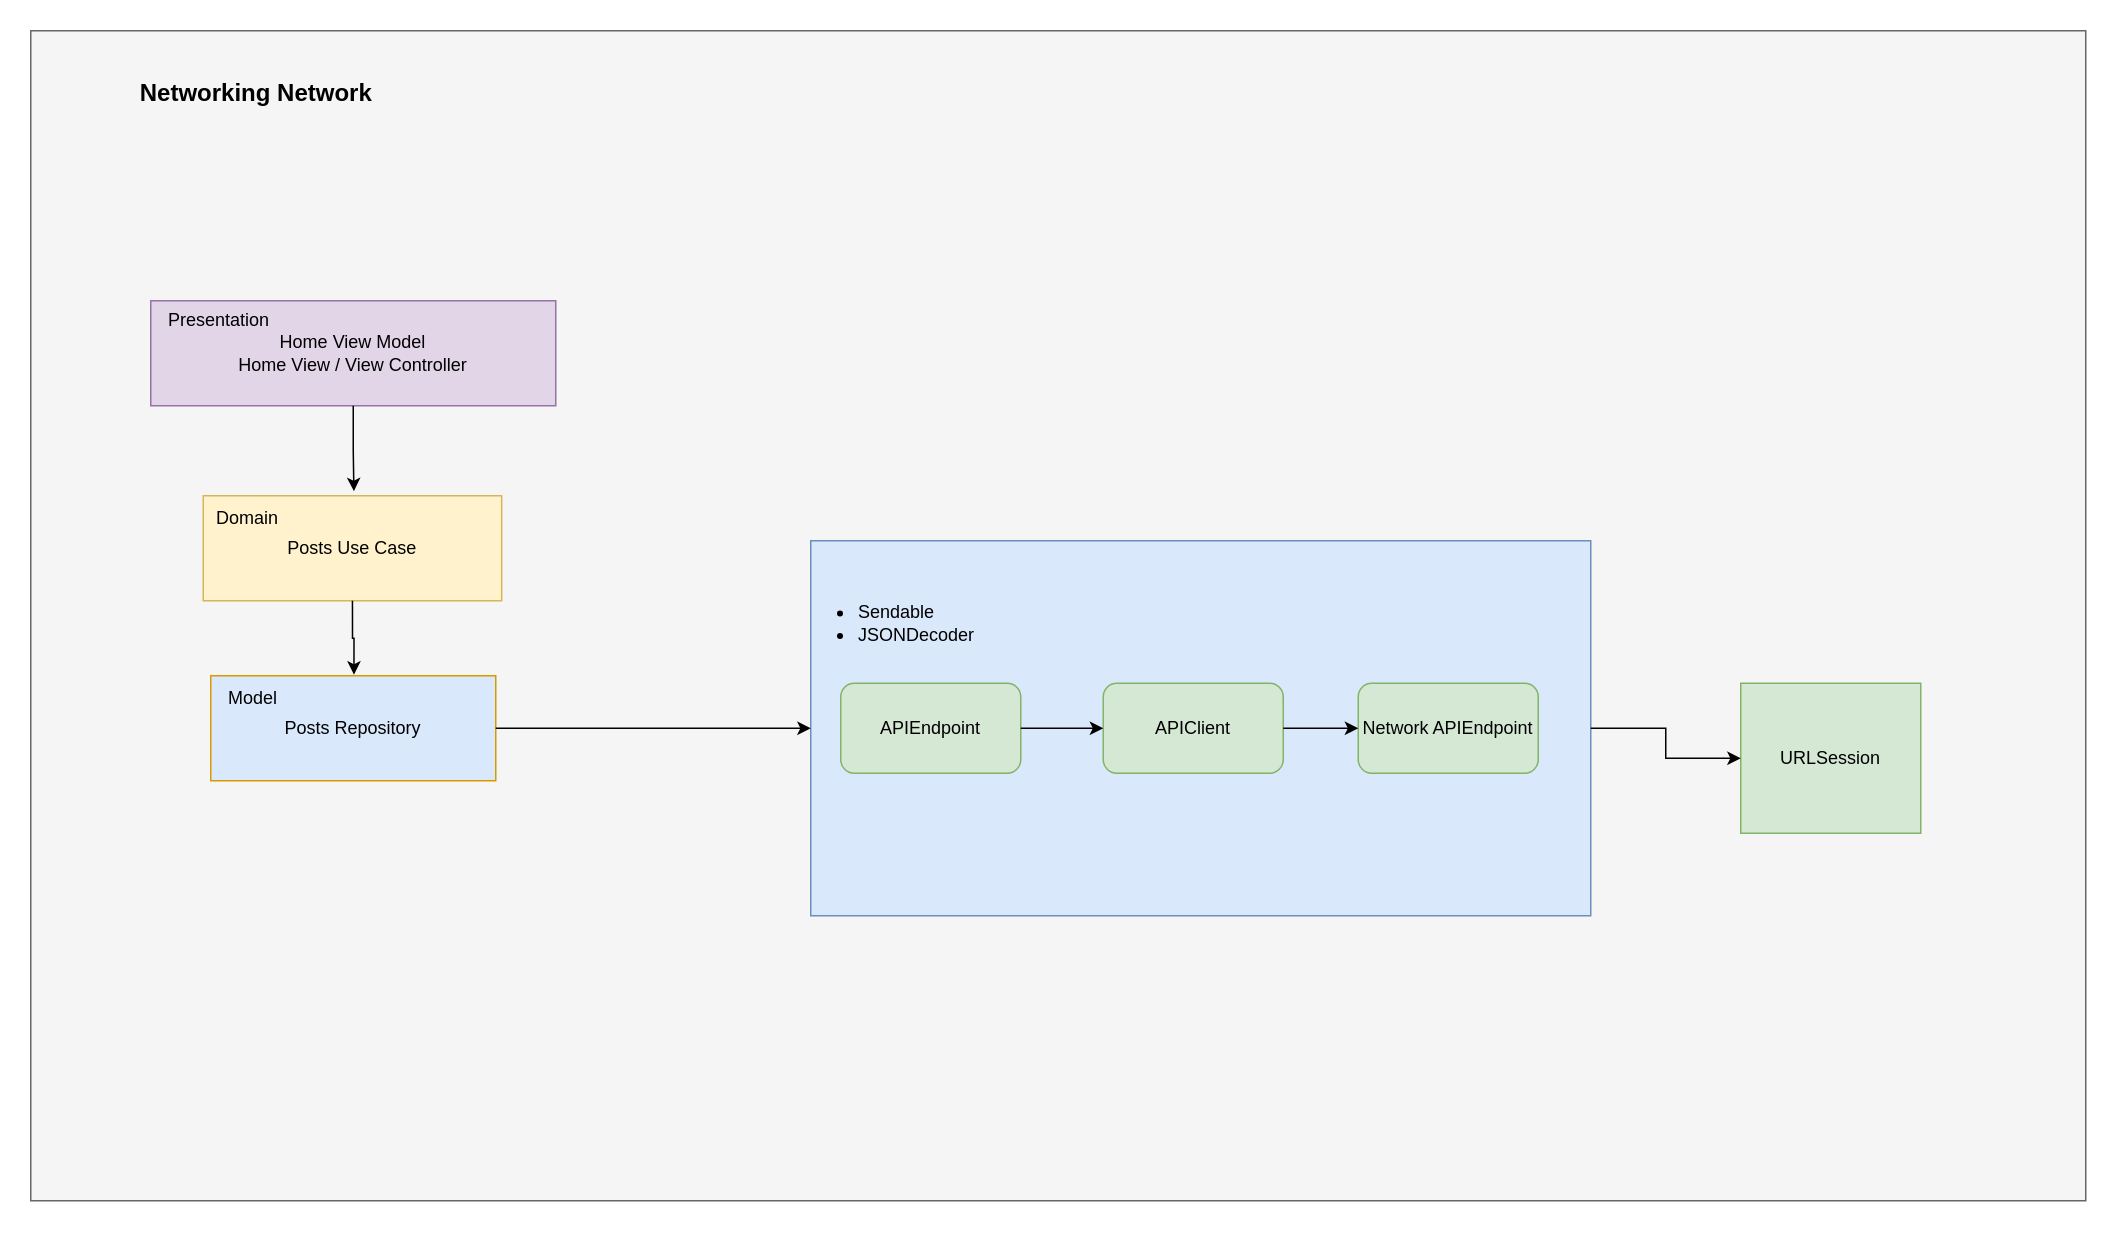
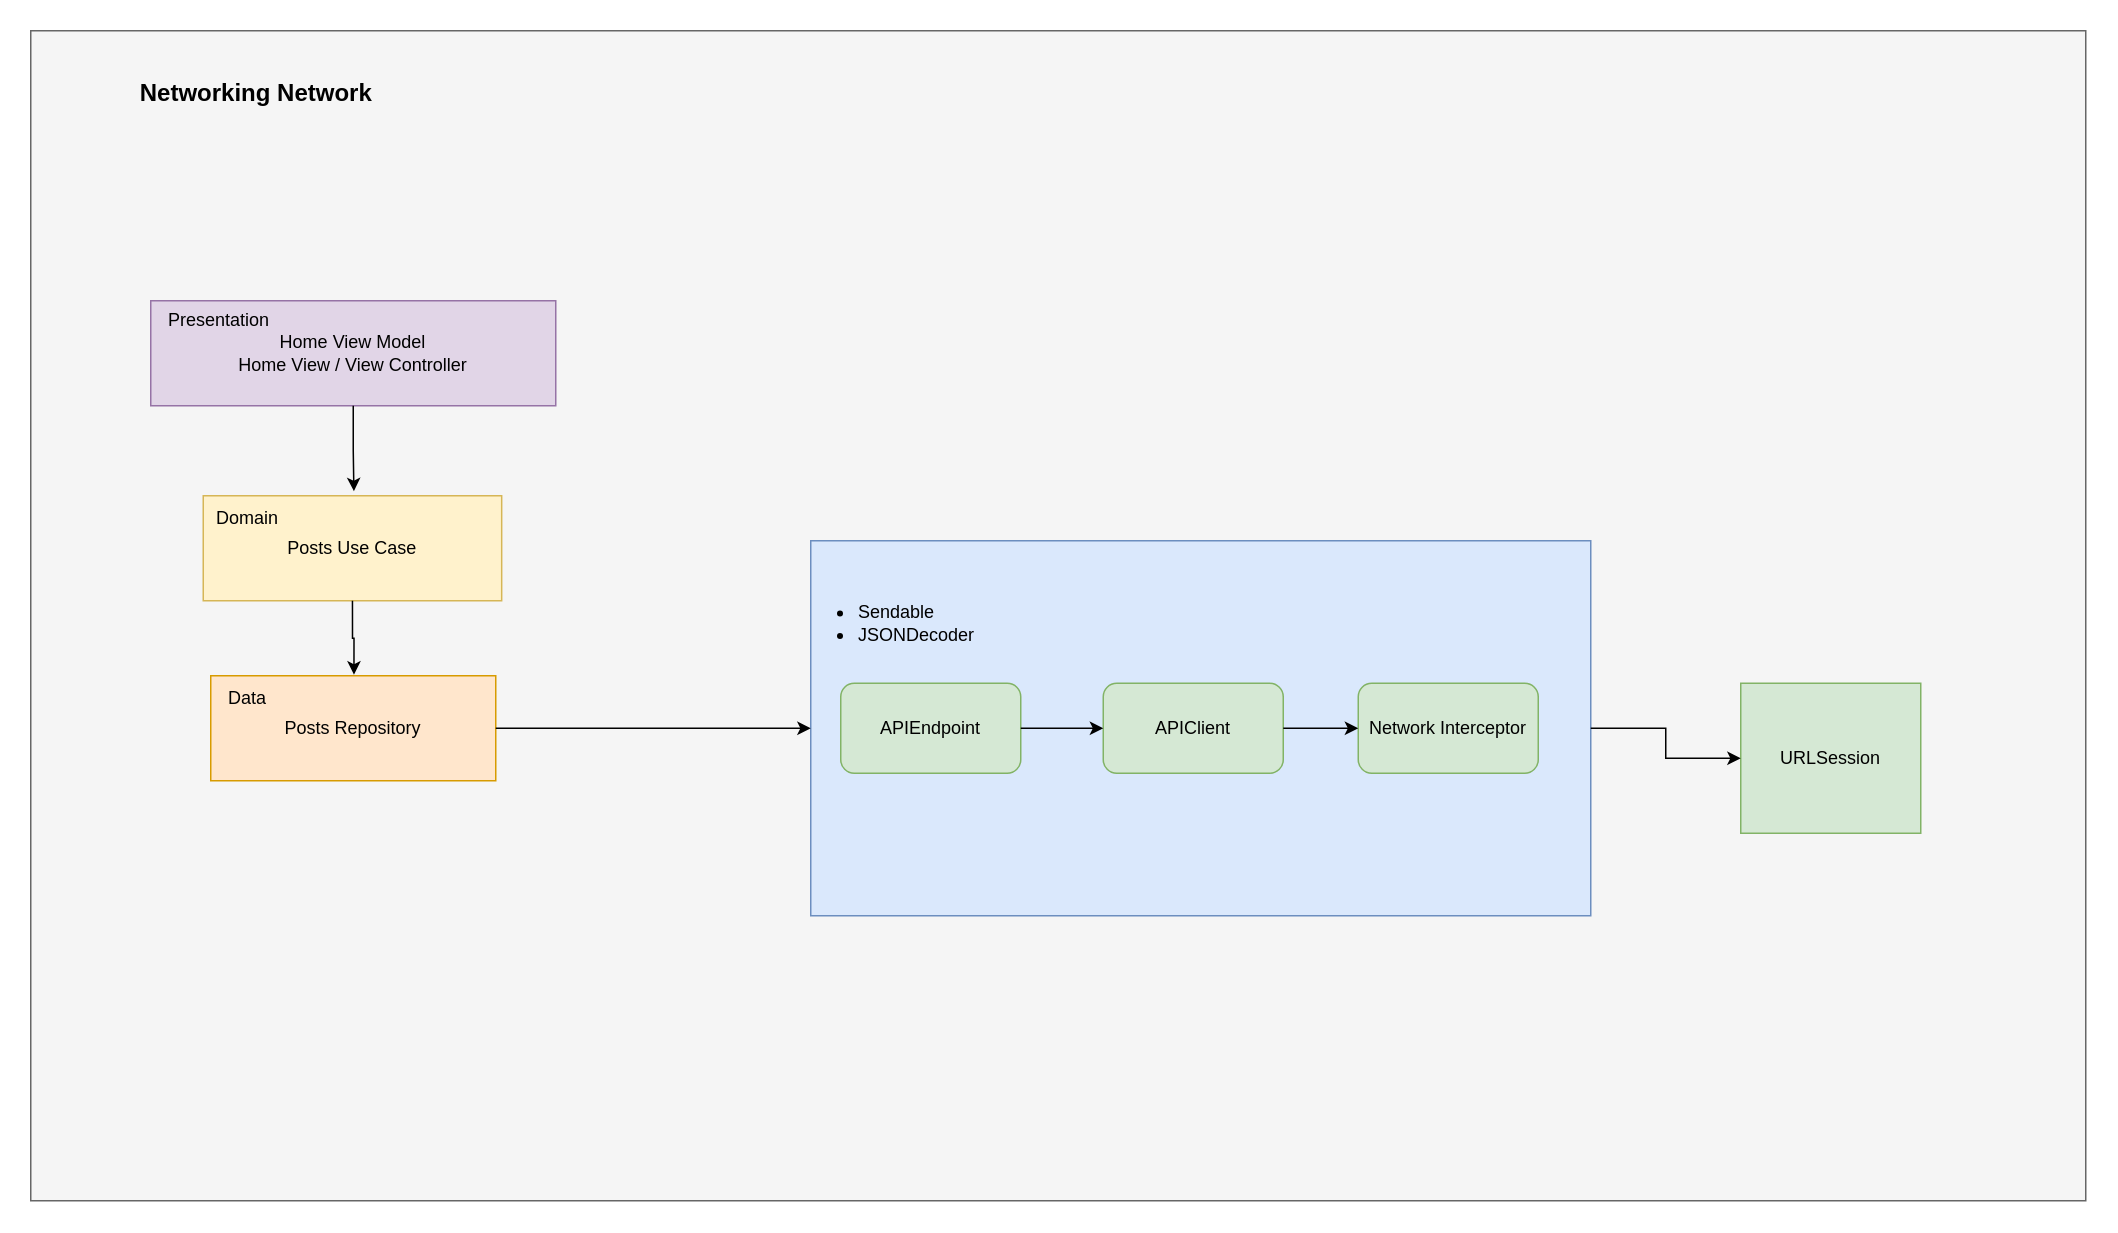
node "Model": label "Model" -> "Data"
node "Posts Repository": fillcolor #dae8fc -> #ffe6cc
node "Network APIEndpoint": label "Network APIEndpoint" -> "Network Interceptor"
